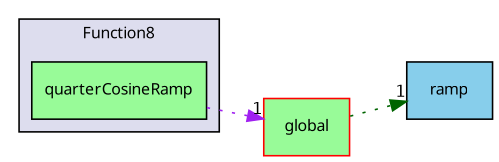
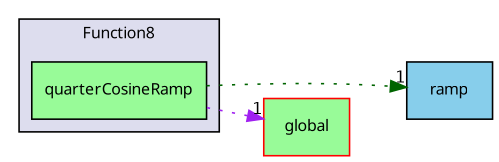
edge "global" -> "ramp": now "quarterCosineRamp" -> "ramp"
